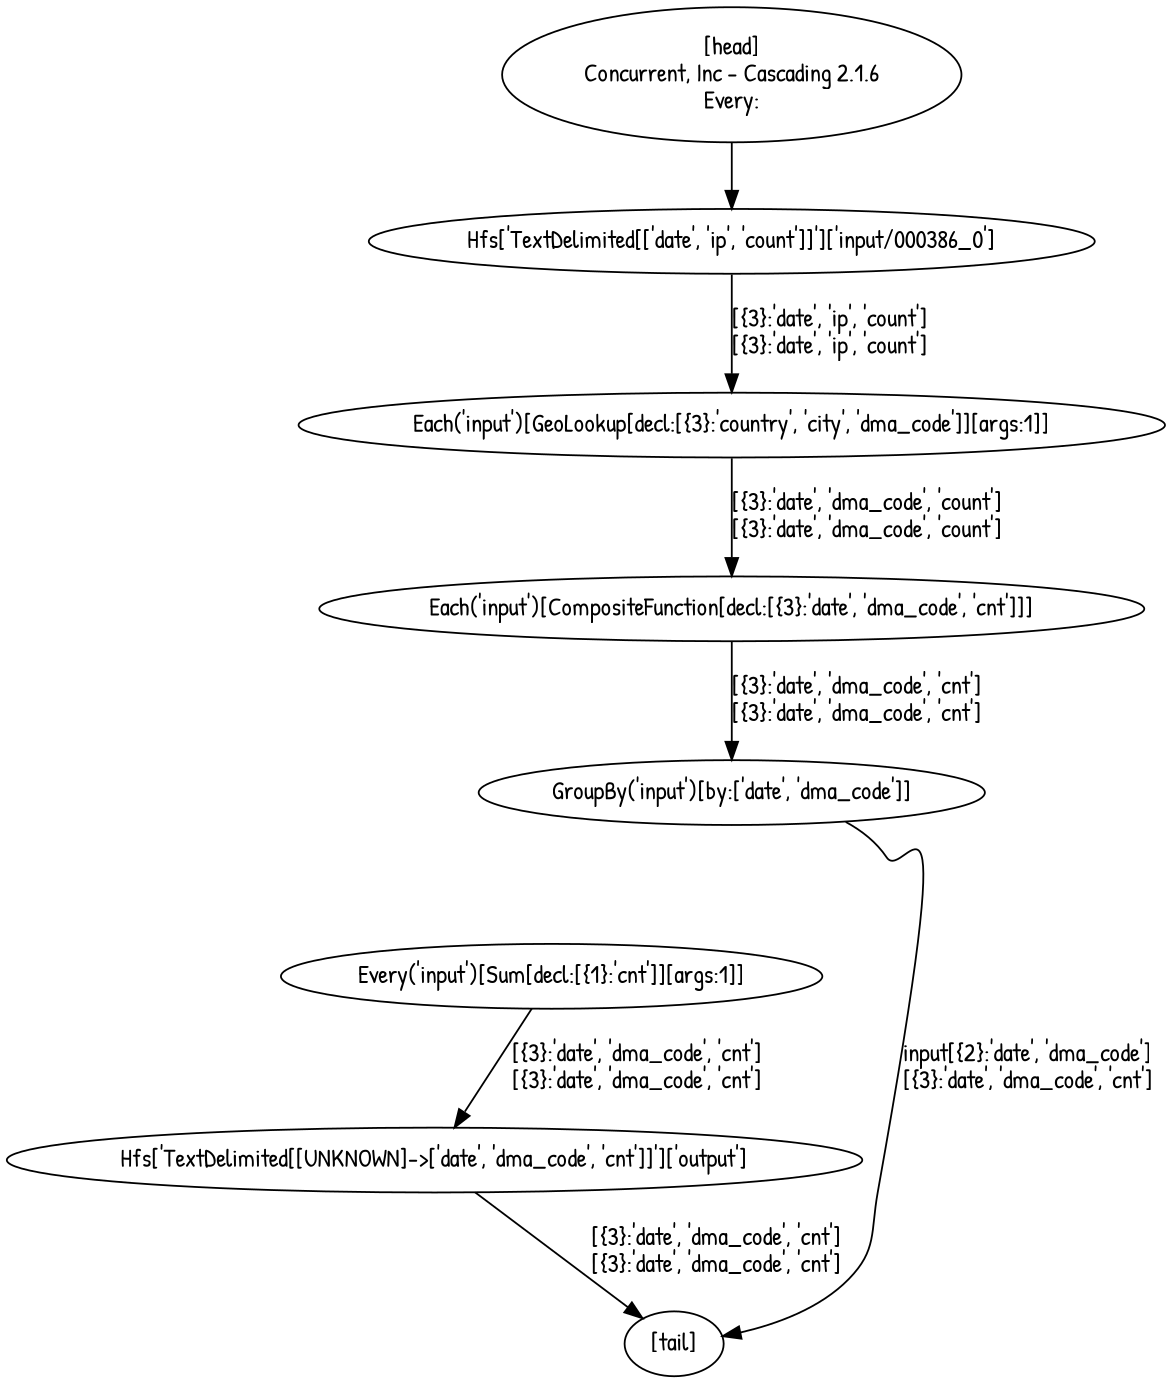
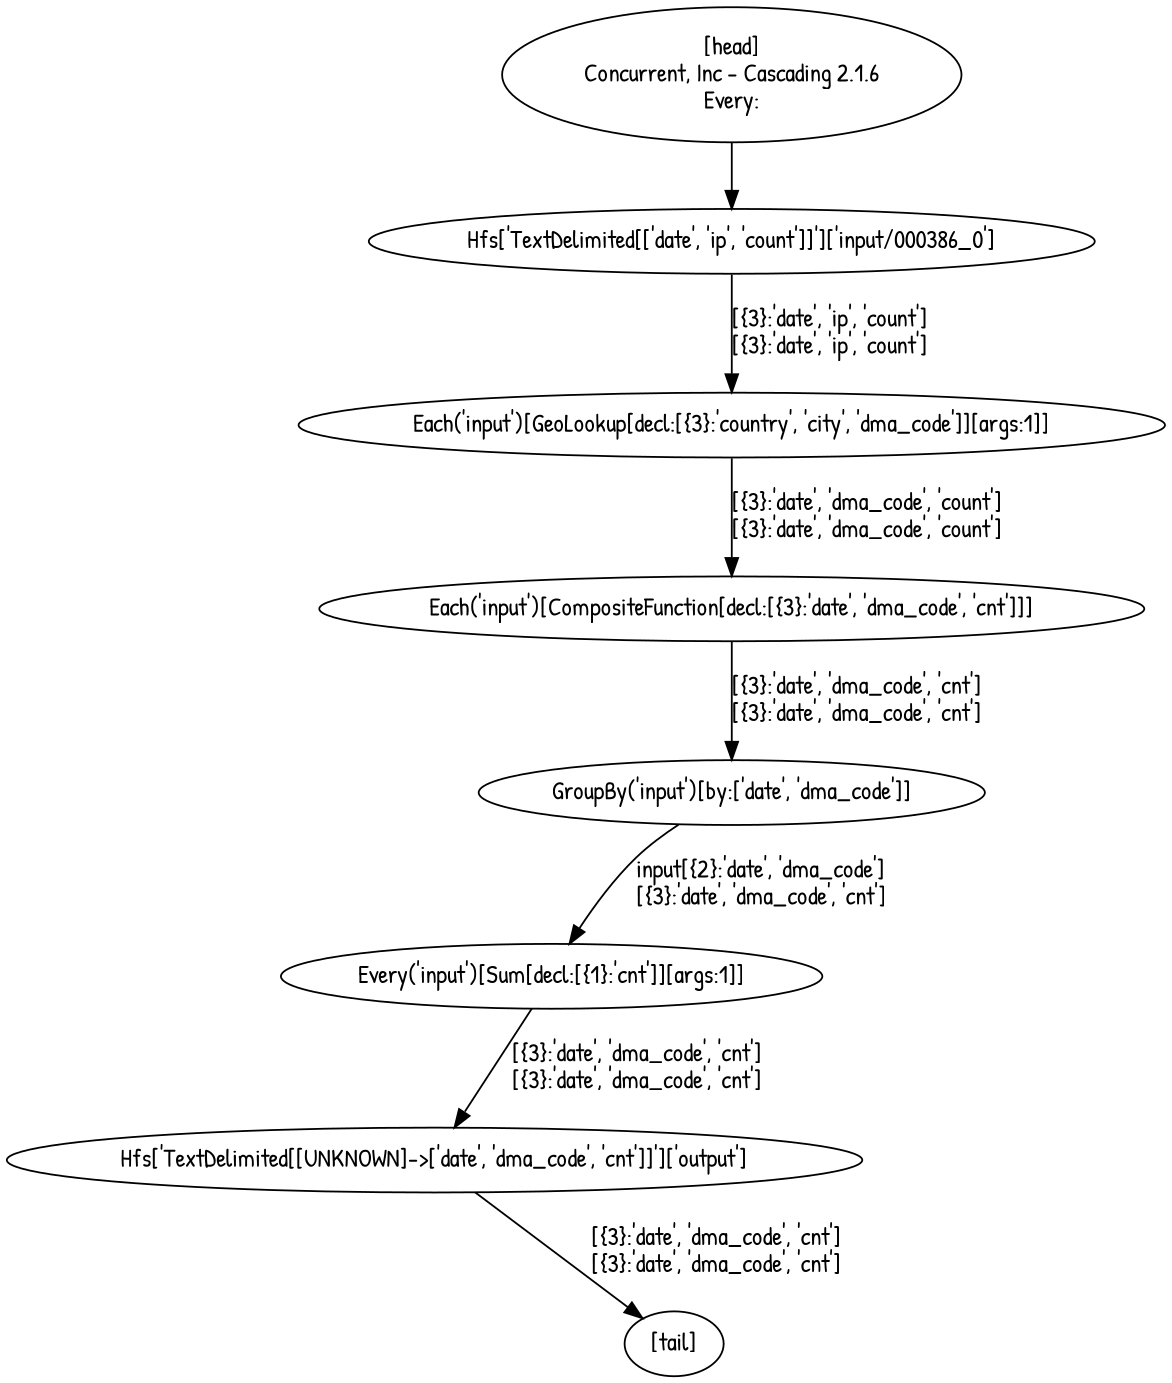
edge "GroupBy('input')[by:['date', 'dma_code']]" -> "[tail]": now "GroupBy('input')[by:['date', 'dma_code']]" -> "Every('input')[Sum[decl:[{1}:'cnt']][args:1]]"
